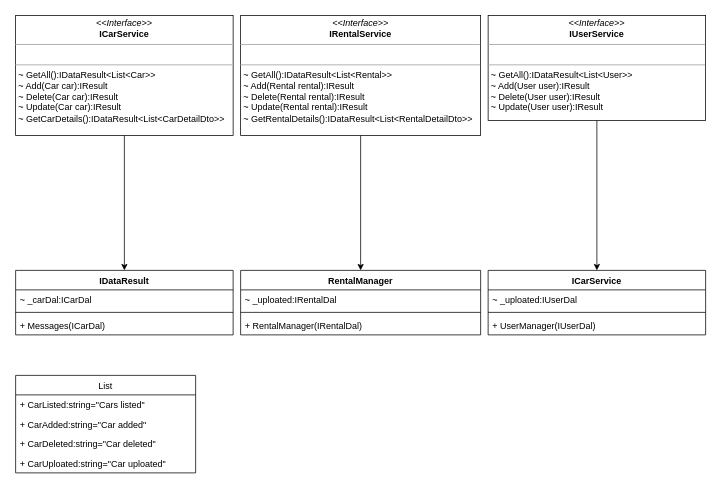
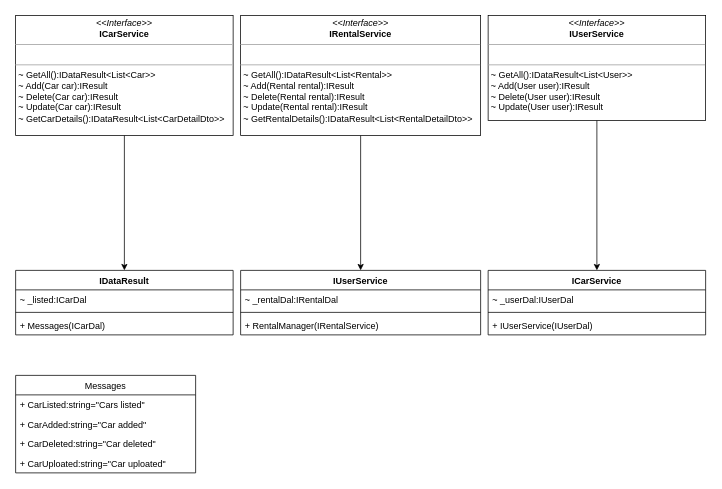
node "RentalManager": label "RentalManager" -> "IUserService"
node "~ _carDal:ICarDal": label "~ _carDal:ICarDal" -> "~ _listed:ICarDal"
node "~ _uploated:IRentalDal": label "~ _uploated:IRentalDal" -> "~ _rentalDal:IRentalDal"
node "~ _uploated:IUserDal": label "~ _uploated:IUserDal" -> "~ _userDal:IUserDal"
node "+ RentalManager(IRentalDal)": label "+ RentalManager(IRentalDal)" -> "+ RentalManager(IRentalService)"
node "+ UserManager(IUserDal)": label "+ UserManager(IUserDal)" -> "+ IUserService(IUserDal)"
node "List": label "List" -> "Messages"
